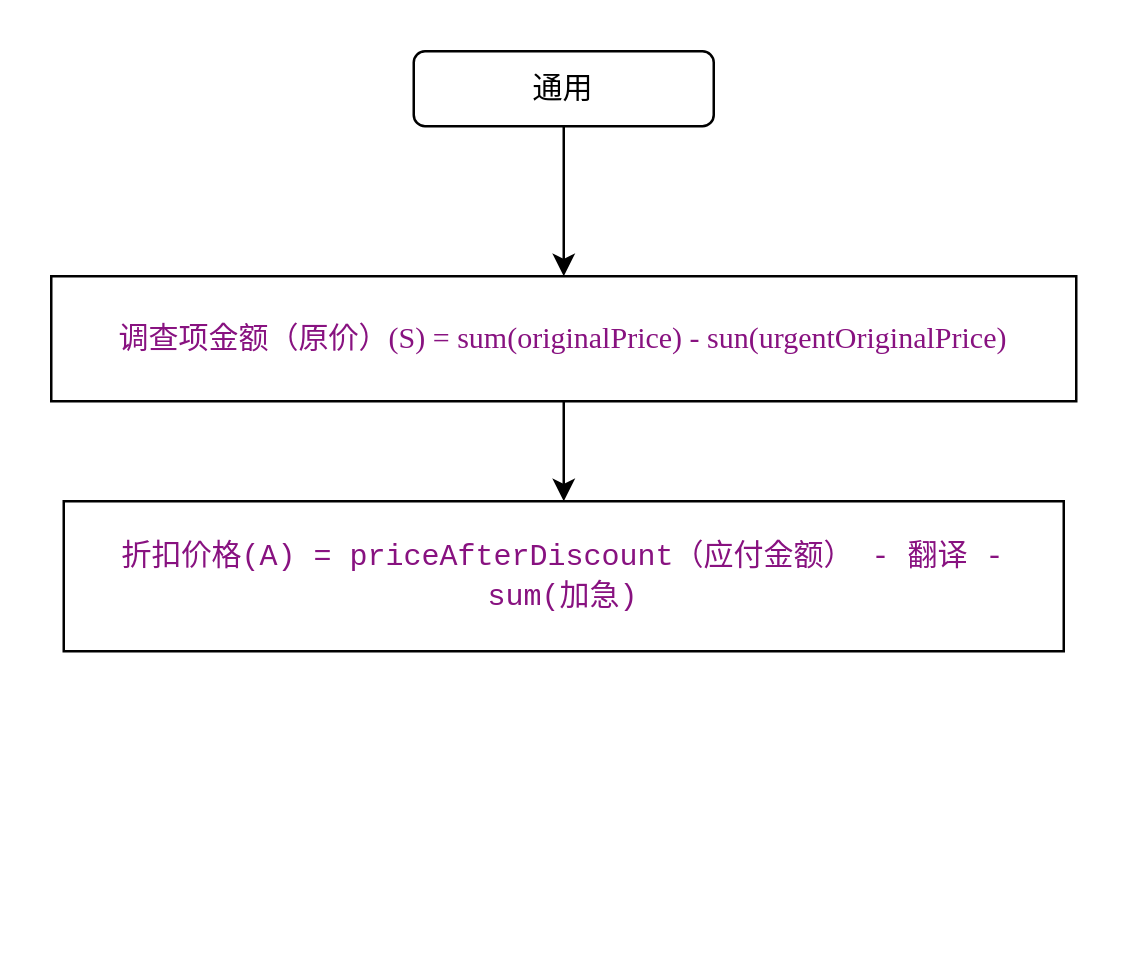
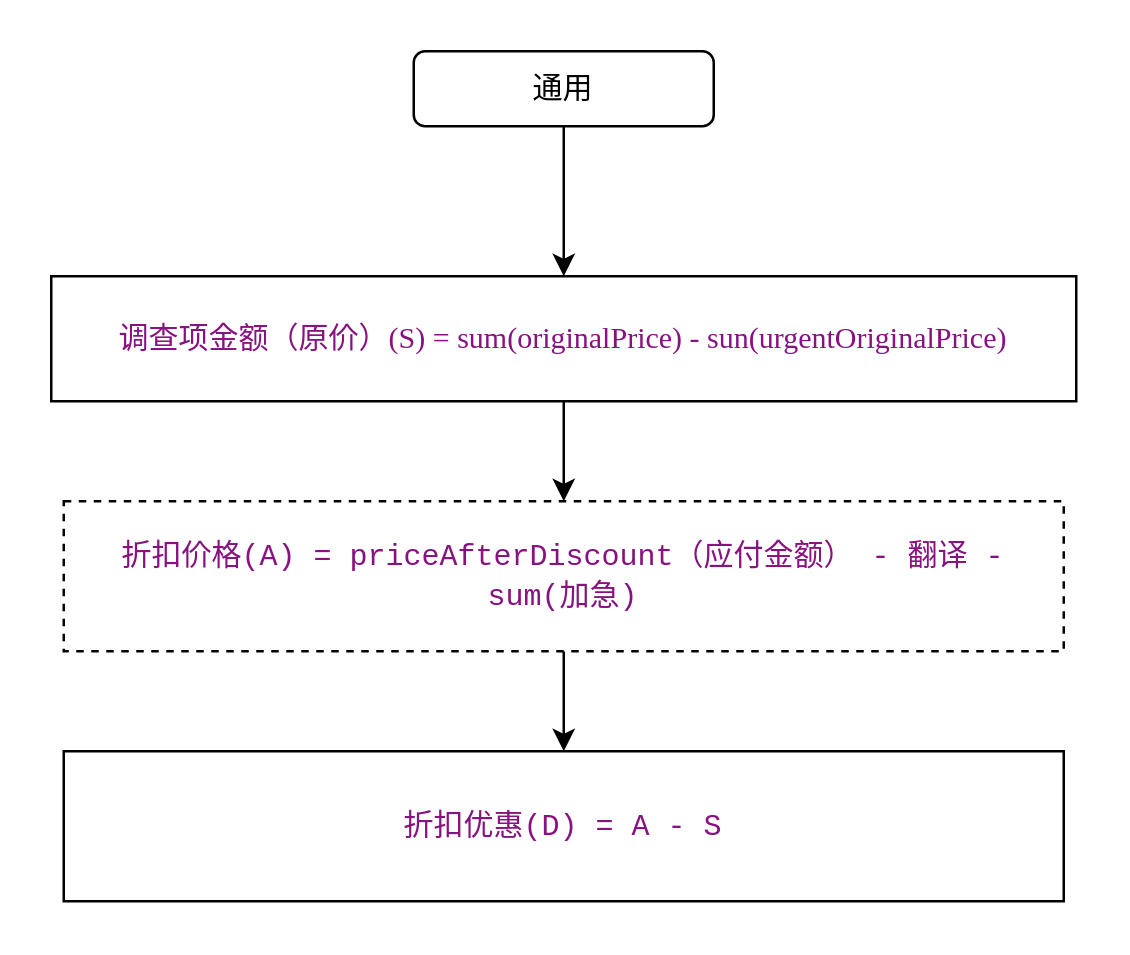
node "折扣价格(A) = priceAfterDiscount（应付金额） - 翻译 - sum(加急)": style solid -> dashed
edge "折扣价格(A) = priceAfterDiscount（应付金额） - 翻译 - sum(加急)" -> "折扣优惠(D) = A - S": added
node "折扣优惠(D) = A - S": added
